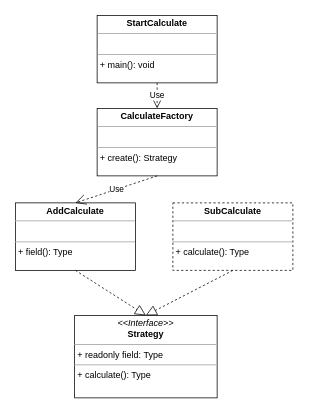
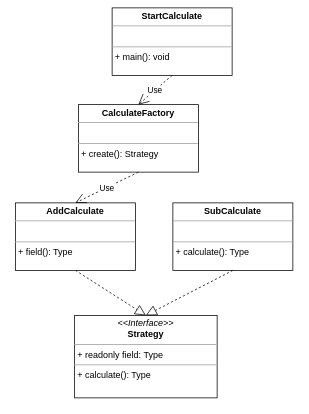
node "StartCalculate + main(): void": moved (157, 49) -> (172, 42)
node "CalculateFactory + create(): Strategy": moved (157, 142) -> (138, 138)
node "SubCalculate + calculate(): Type": style dashed -> solid
